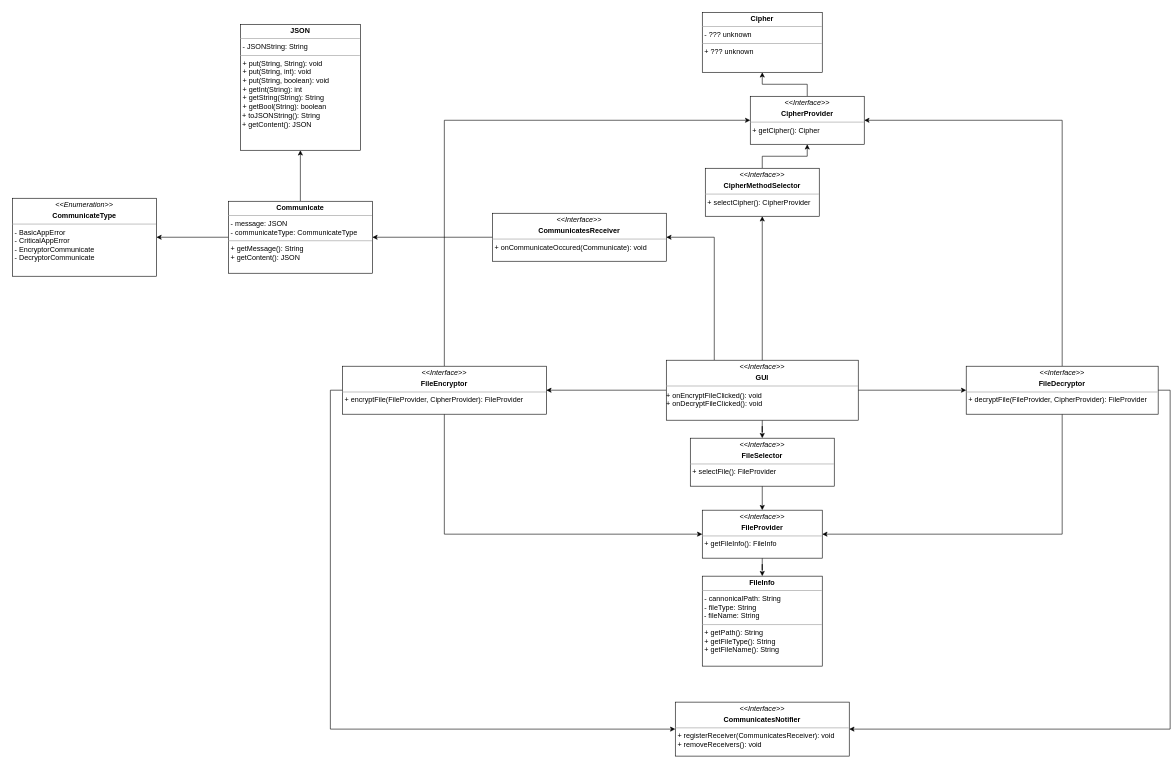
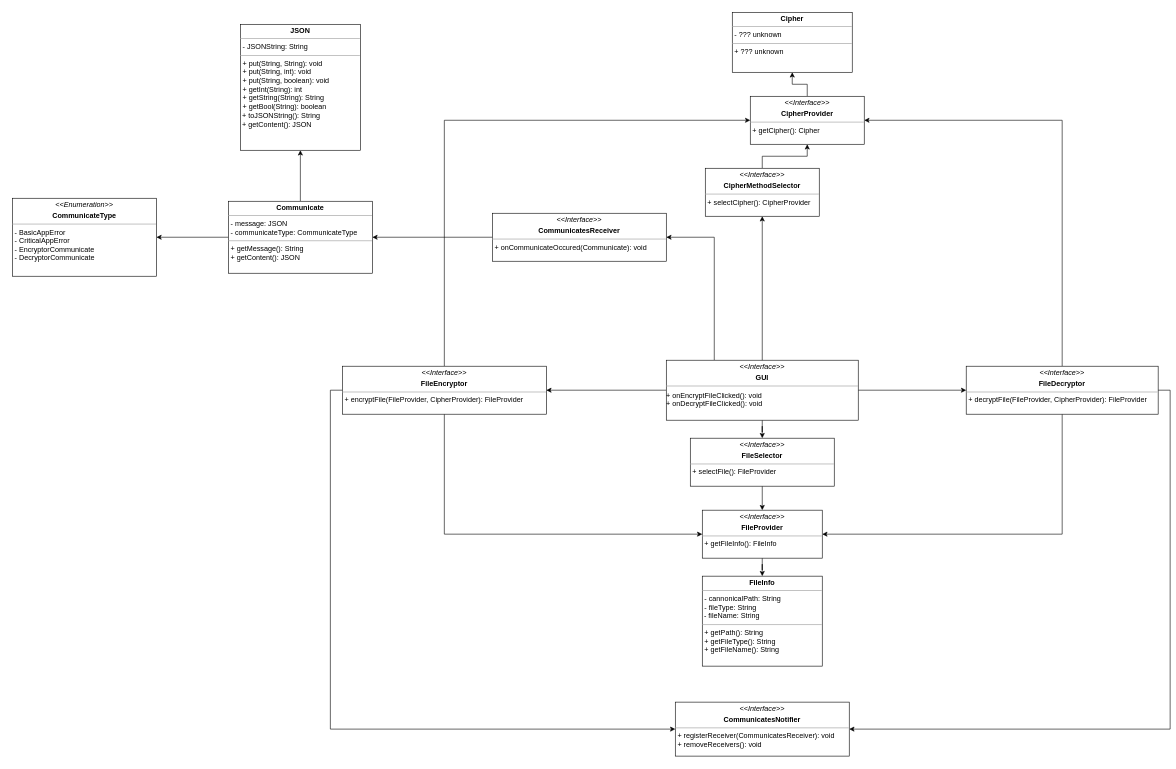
node "Cipher - ??? unknown + ??? unknown": moved (762, 42) -> (792, 42)
